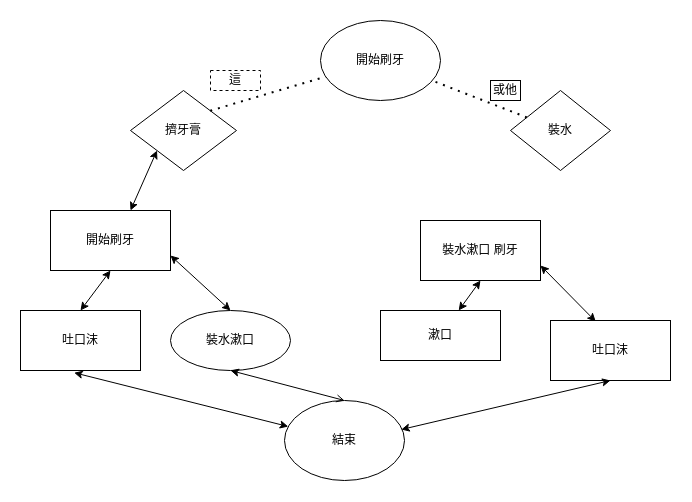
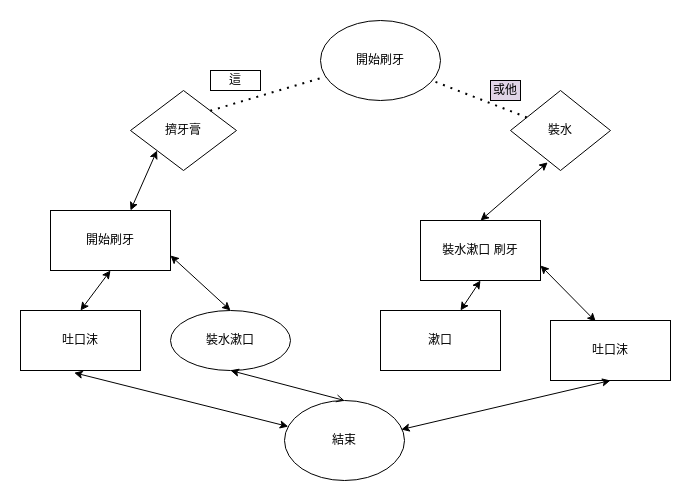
node "這": style dashed -> solid
node "或他": fillcolor #ffffff -> #e1d5e7
edge "裝水" -- "裝水漱口 刷牙": added
node "漱口": size 120x50 -> 120x60
